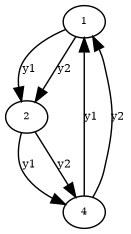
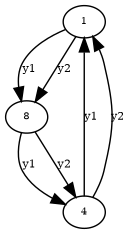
node "2": label "2" -> "8"
